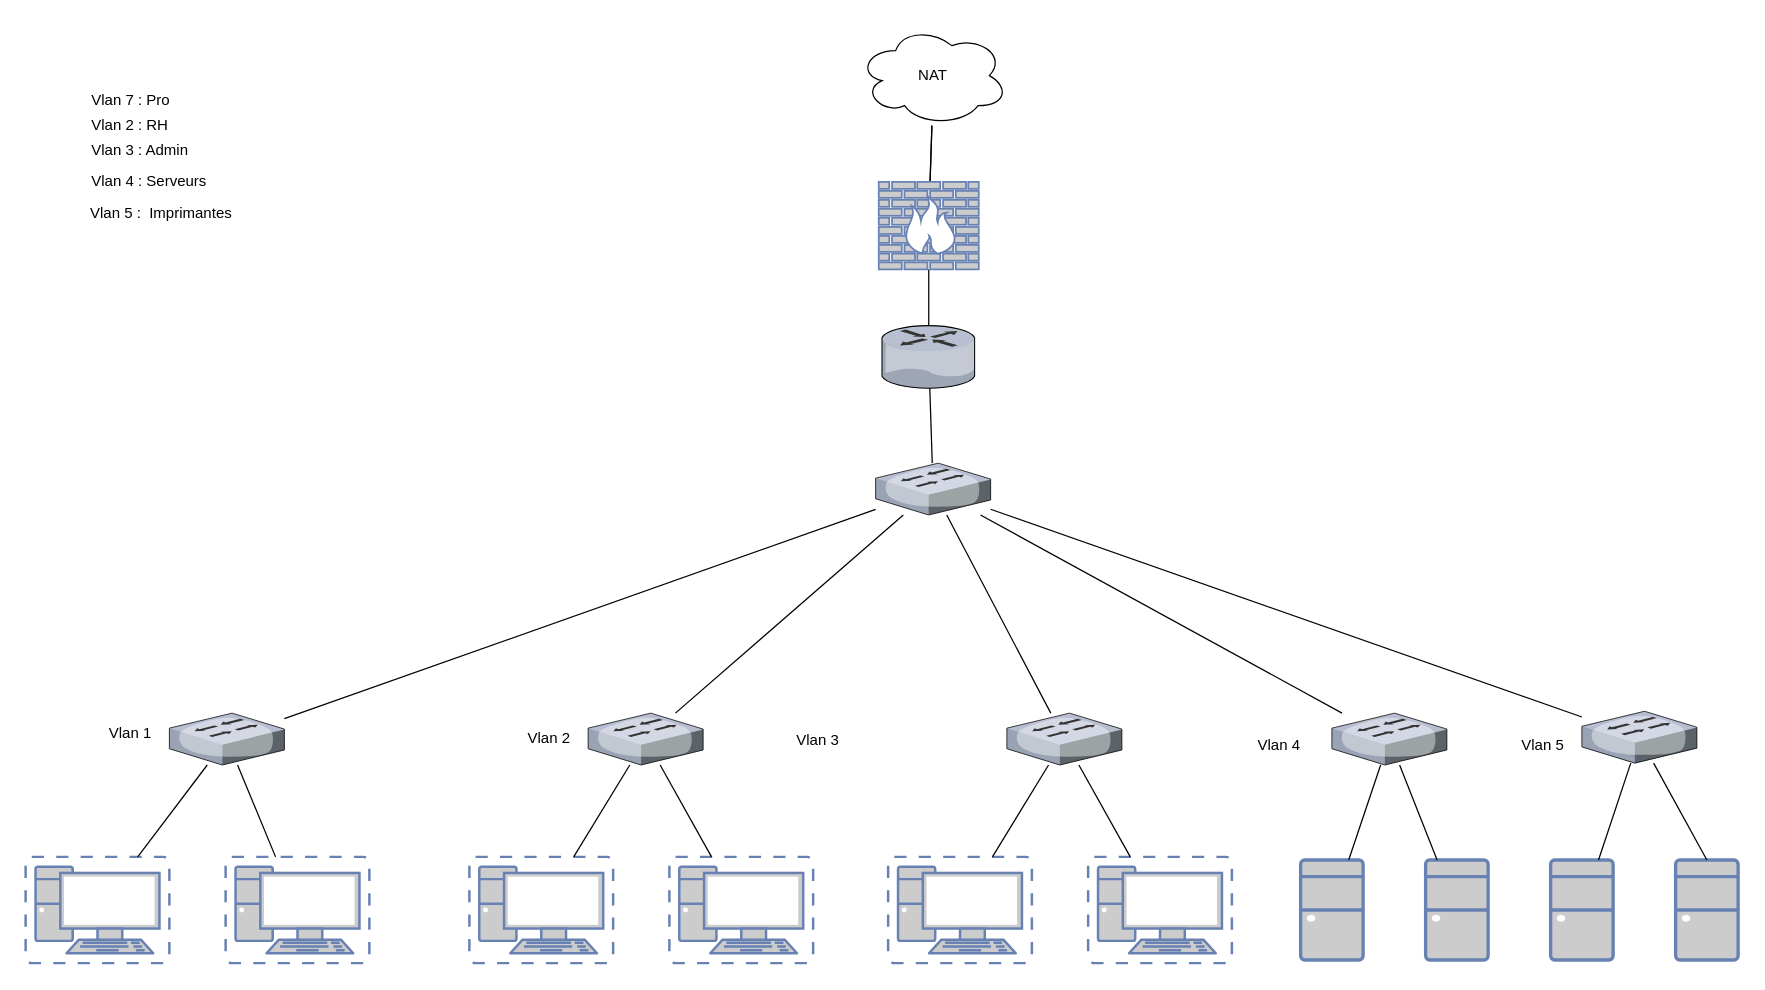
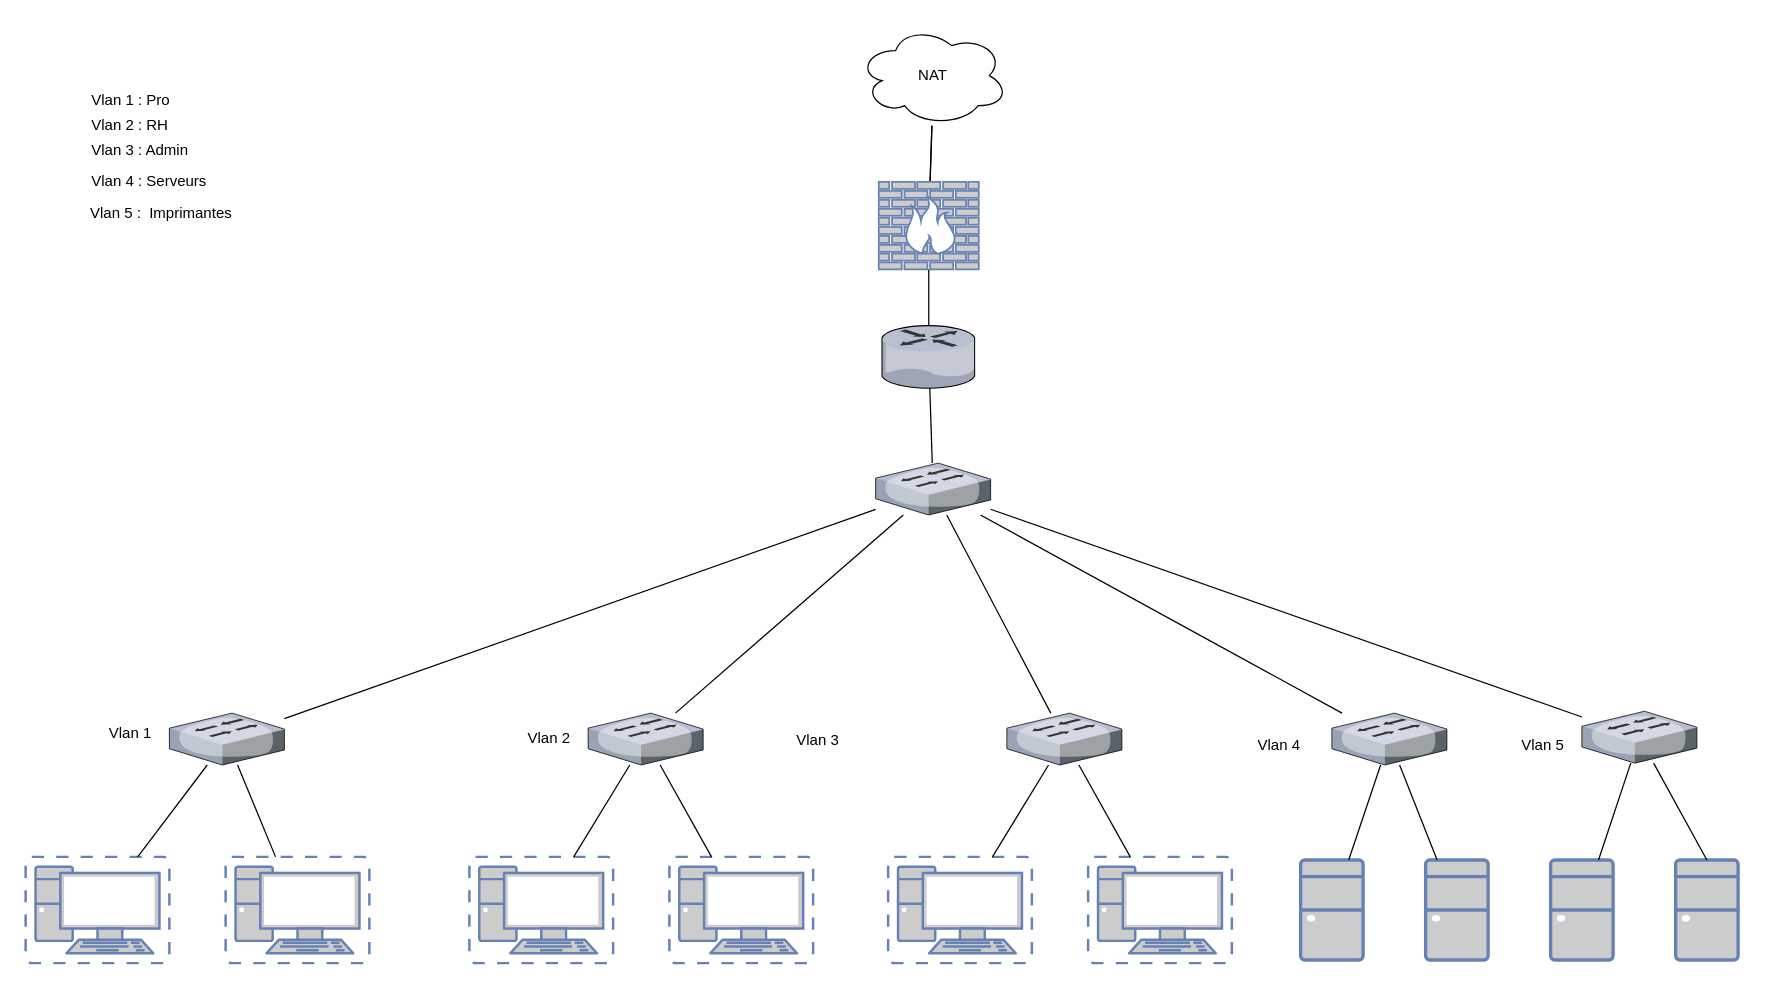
node "Vlan 7 : Pro": label "Vlan 7 : Pro" -> "Vlan 1 : Pro"
